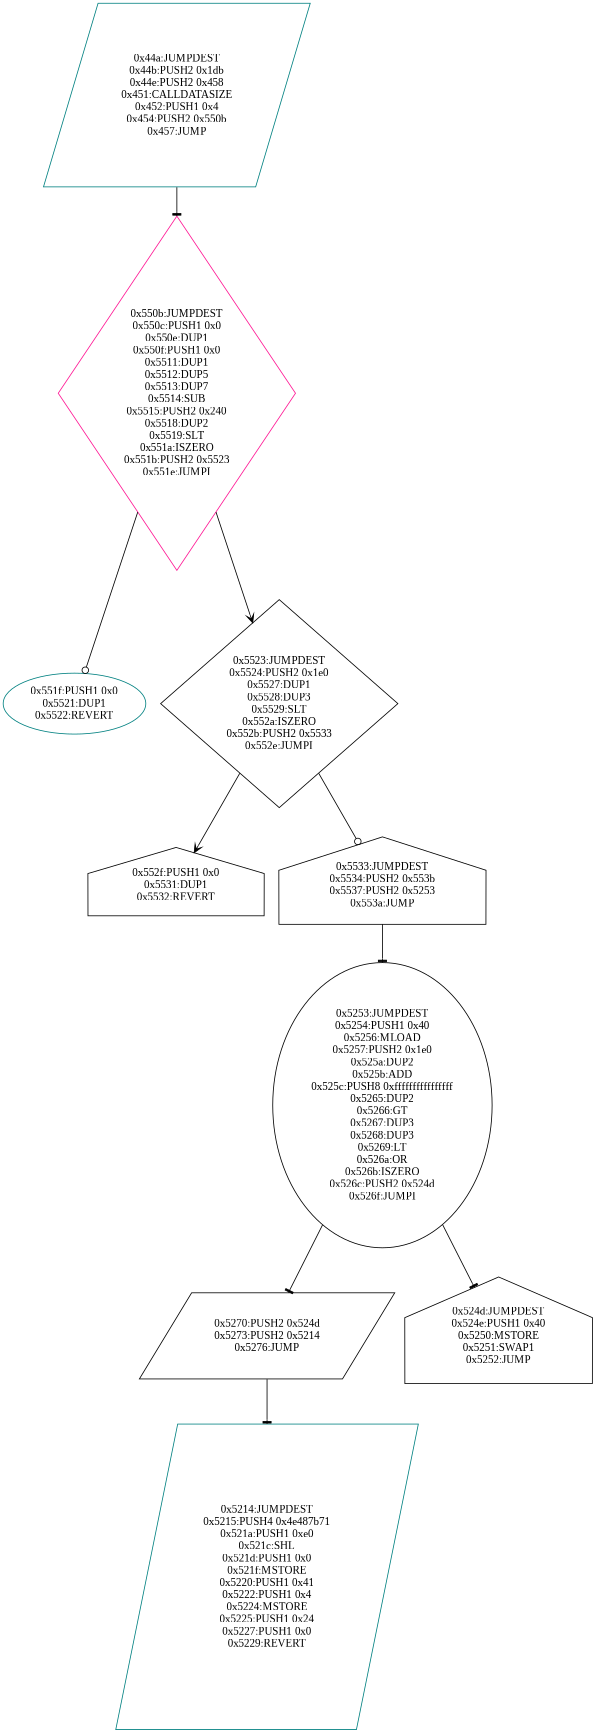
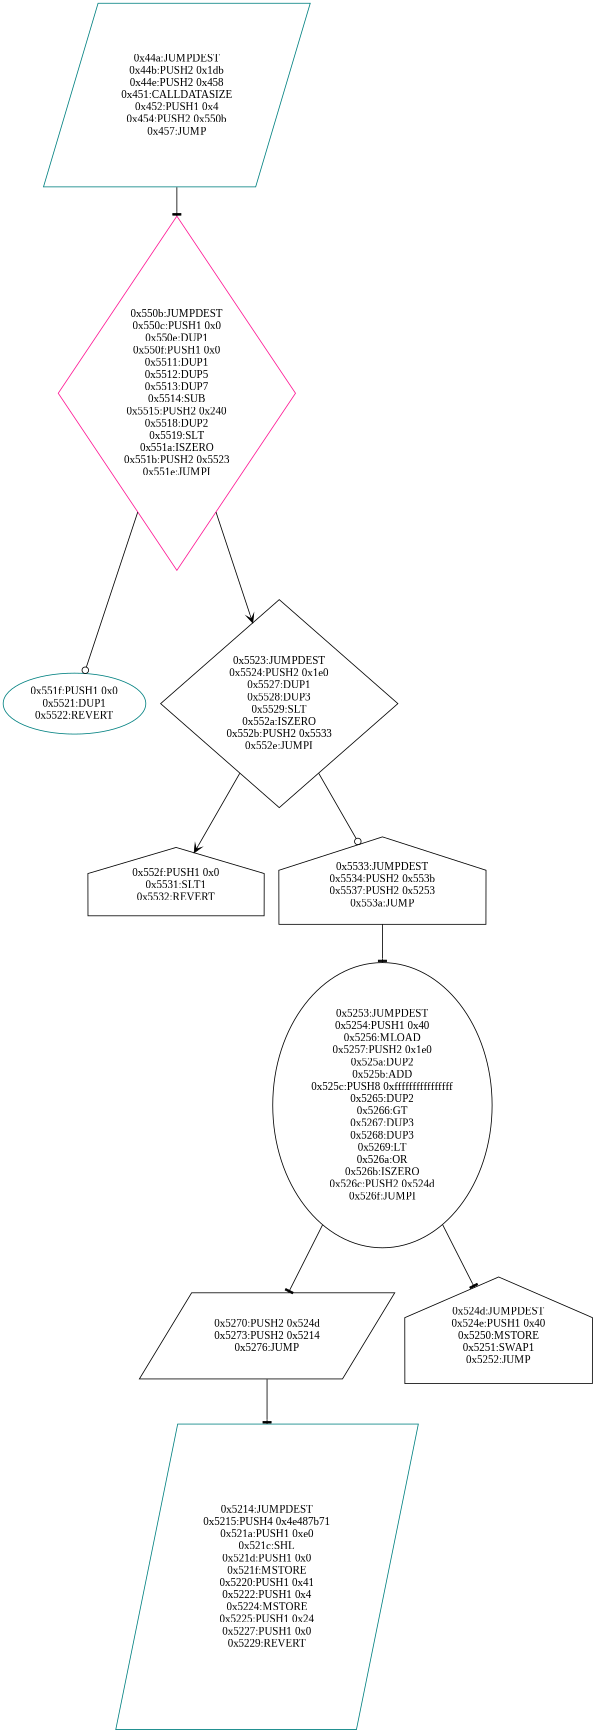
node "0x552f:PUSH1 0x0 0x5531:DUP1 0x5532:REVERT": label "0x552f:PUSH1 0x0 0x5531:DUP1 0x5532:REVERT" -> "0x552f:PUSH1 0x0 0x5531:SLT1 0x5532:REVERT"
